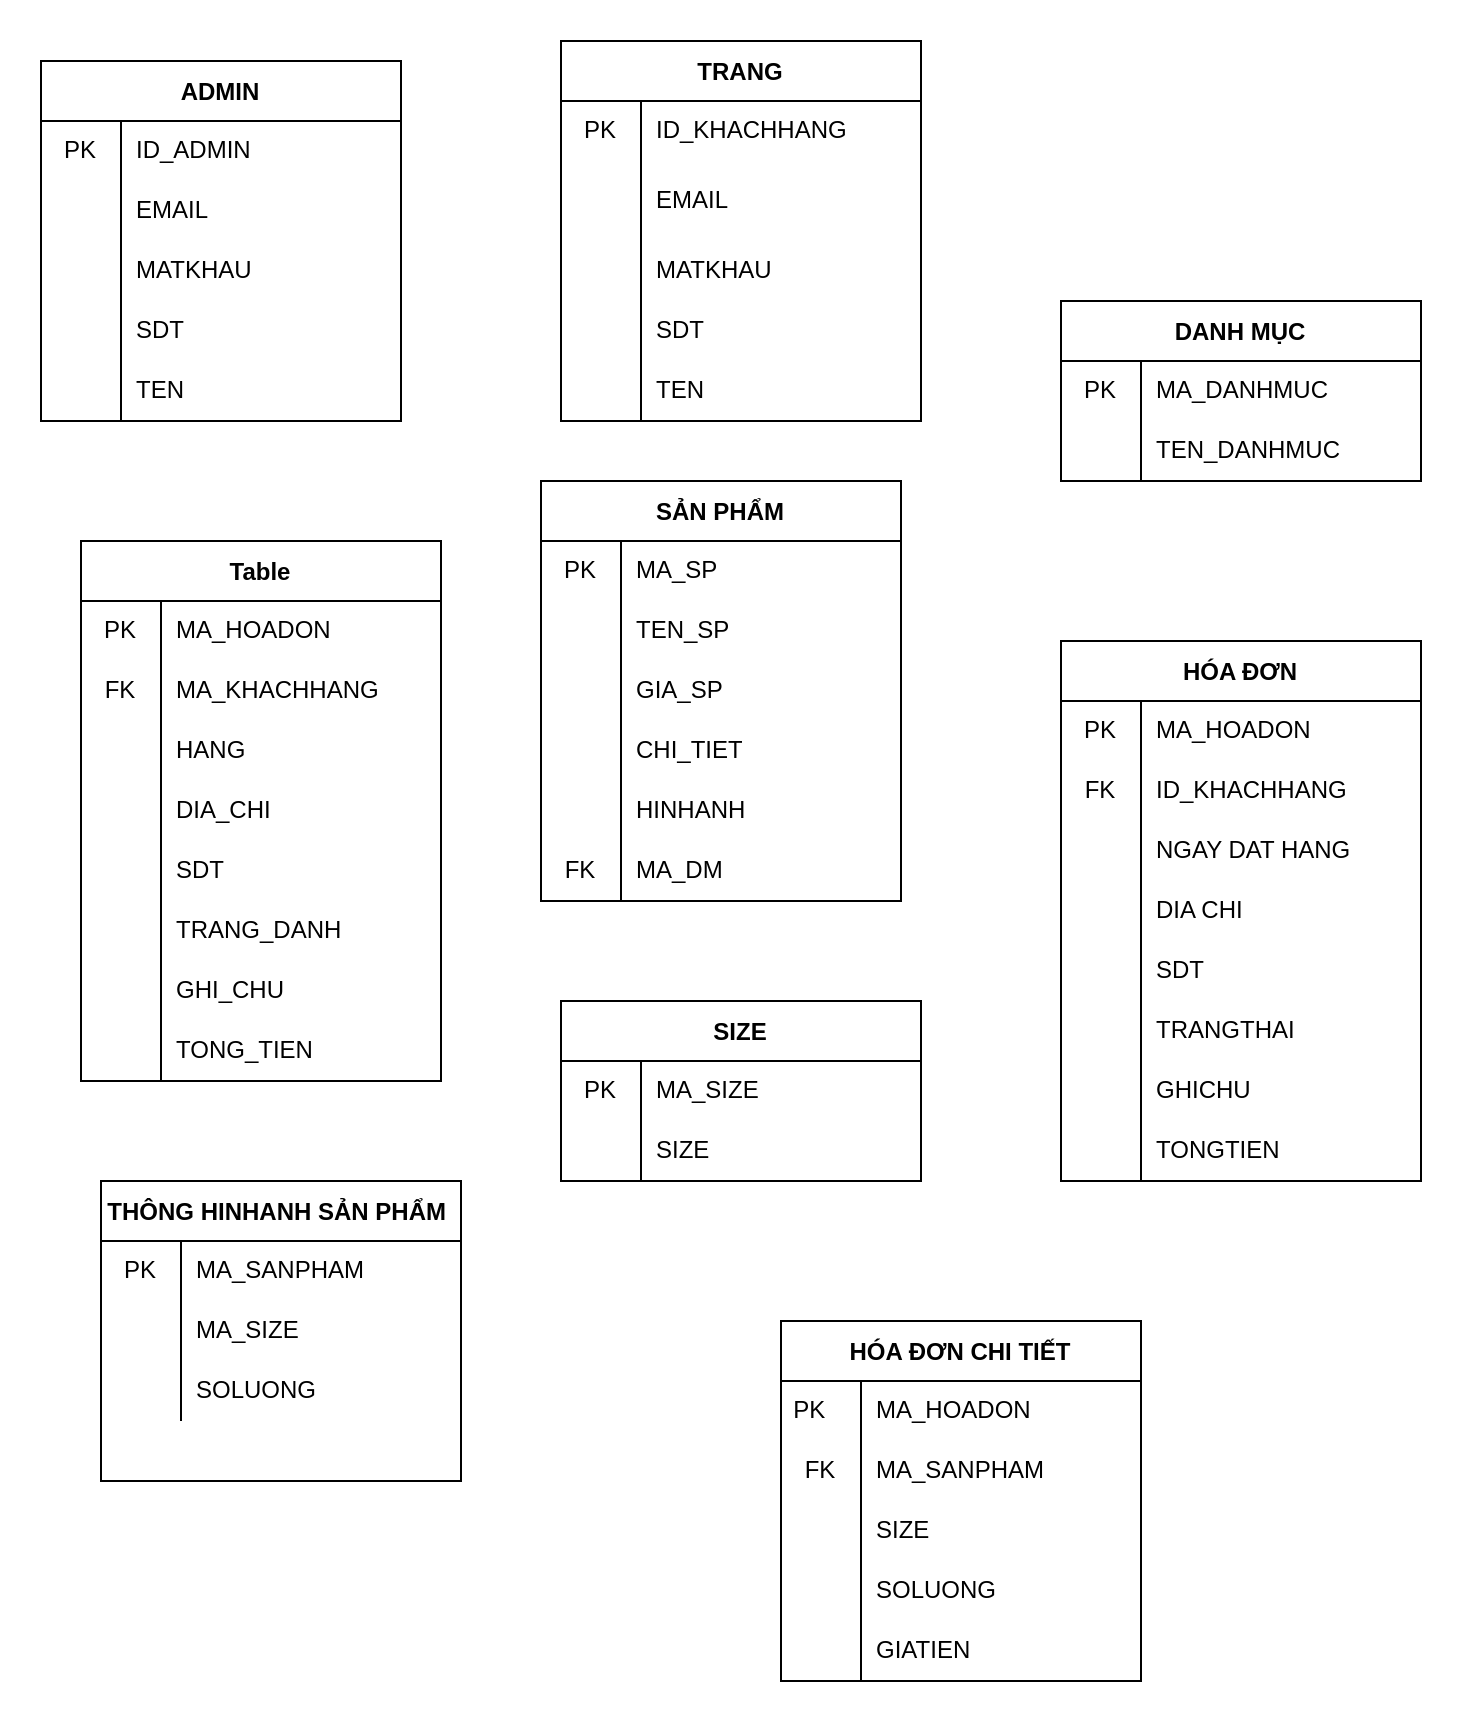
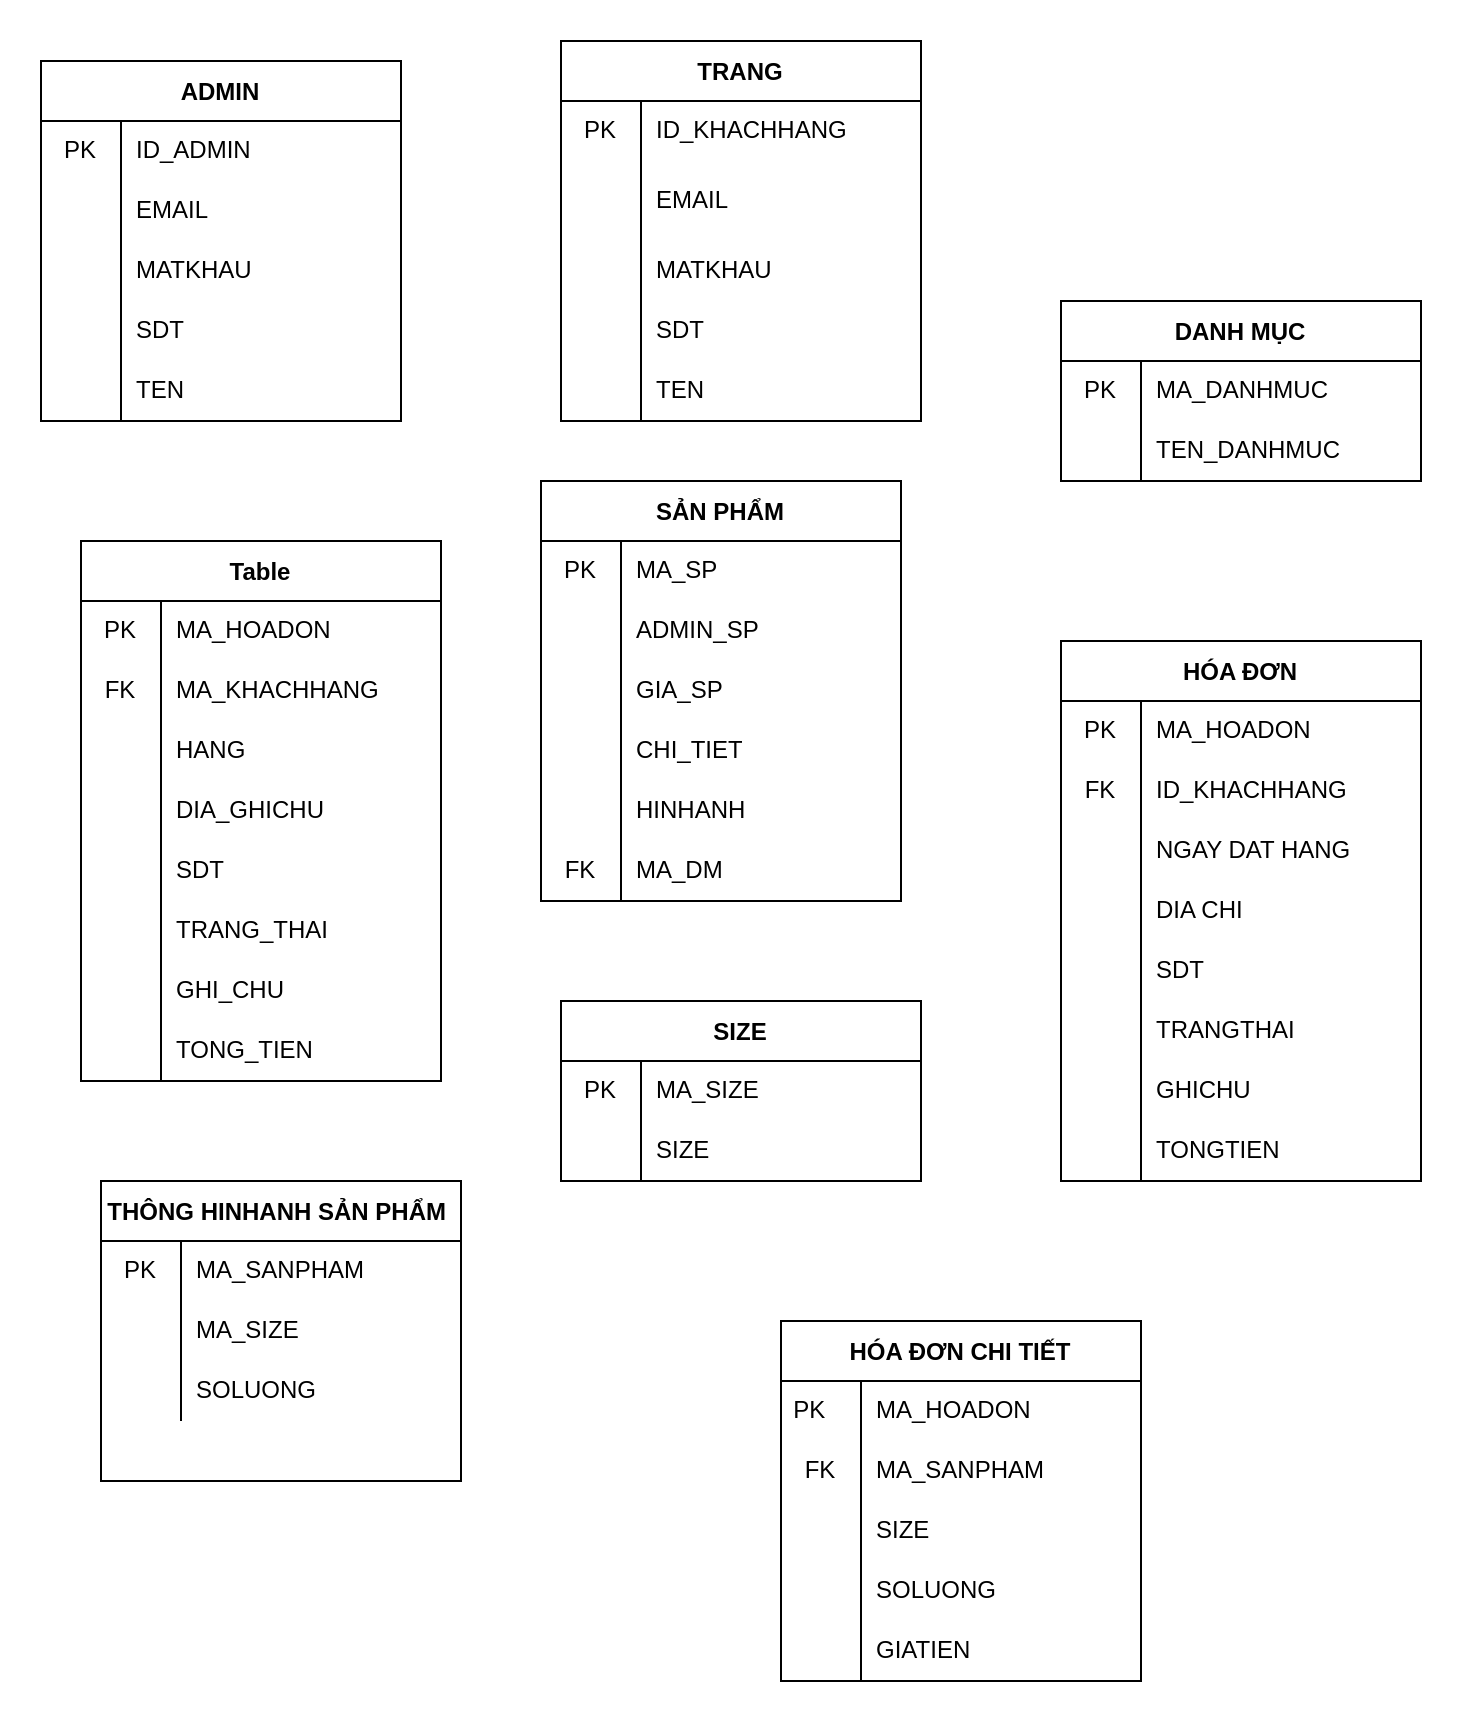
node "TEN_SP": label "TEN_SP" -> "ADMIN_SP"
node "DIA_CHI": label "DIA_CHI" -> "DIA_GHICHU"
node "TRANG_DANH": label "TRANG_DANH" -> "TRANG_THAI"
